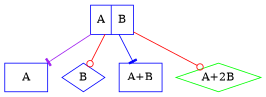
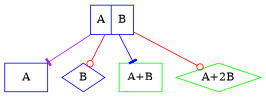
node "A+B": color blue -> green
